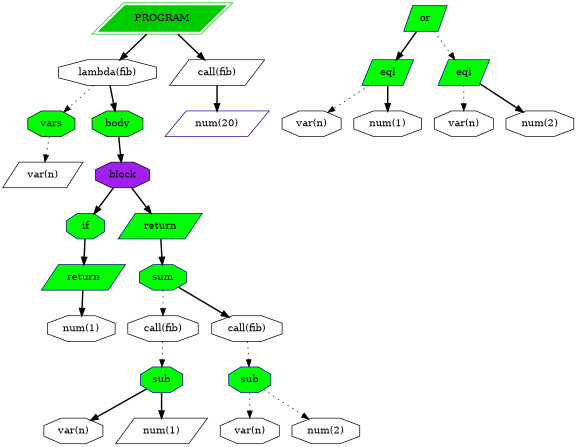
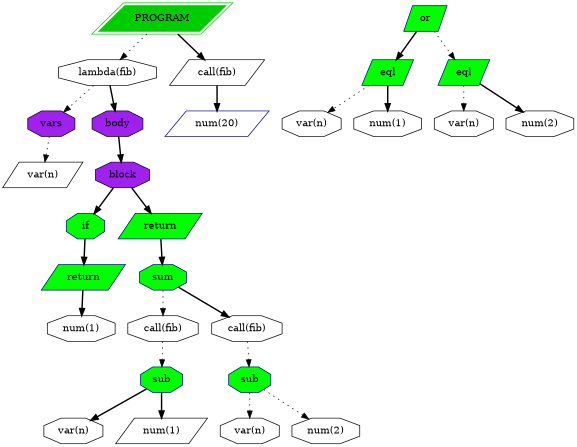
edge "PROGRAM" -> "lambda(fib)": style bold -> dotted
node "vars": fillcolor green -> purple
node "body": fillcolor green -> purple
